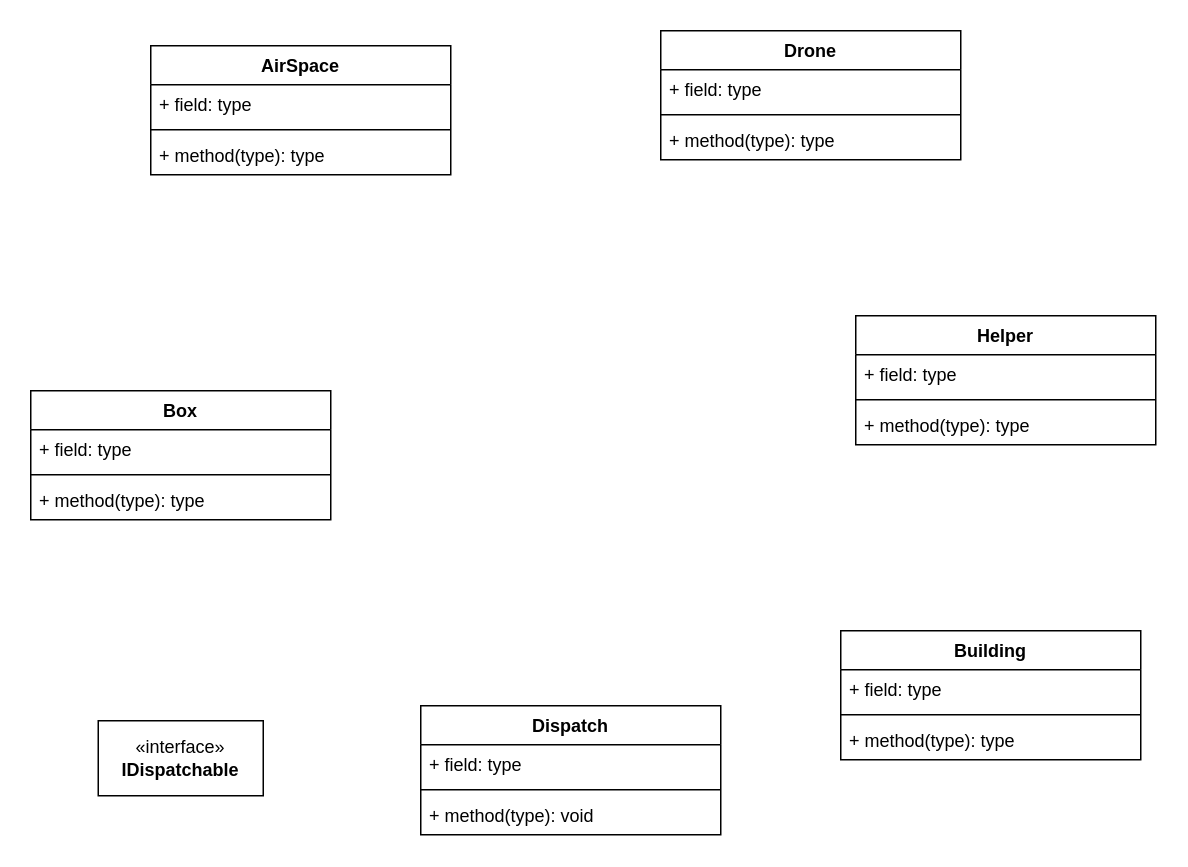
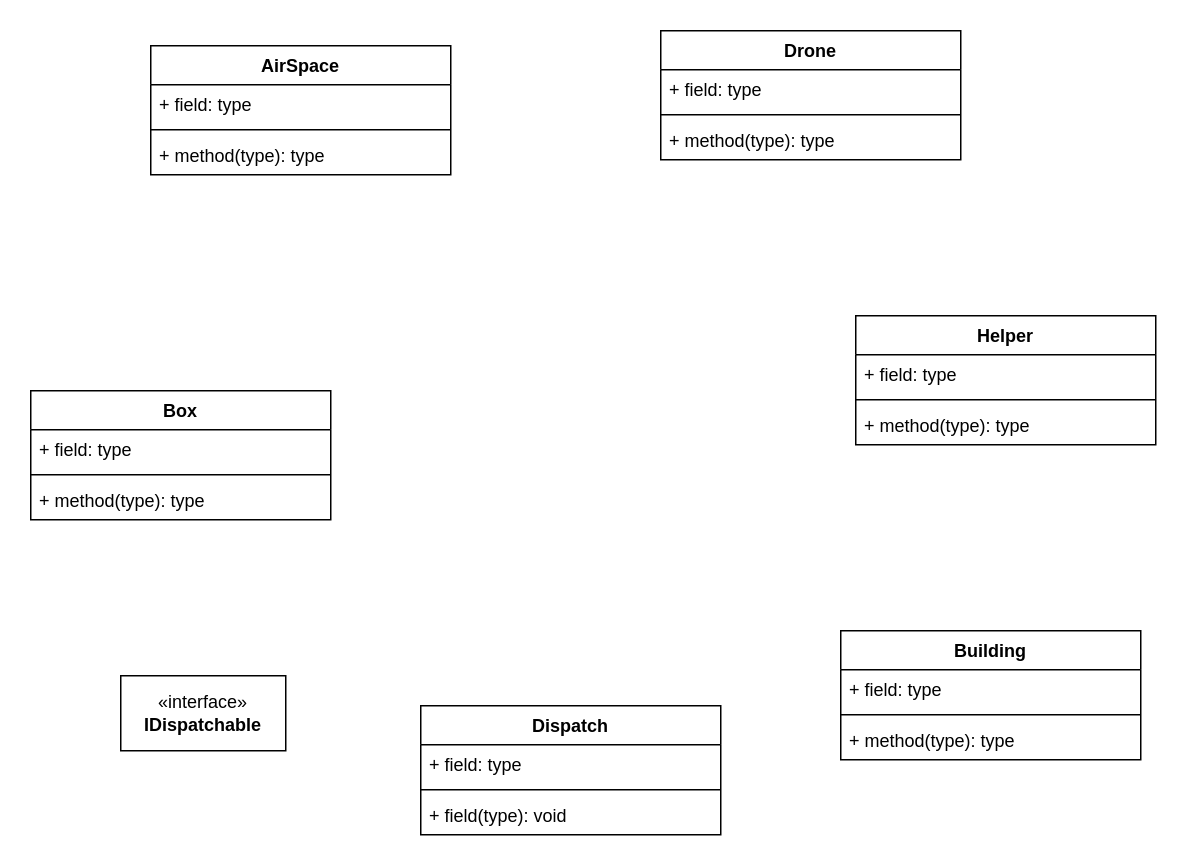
node "«interface» IDispatchable": moved (181, 758) -> (203, 713)
node "+ method(type): void": label "+ method(type): void" -> "+ field(type): void"
